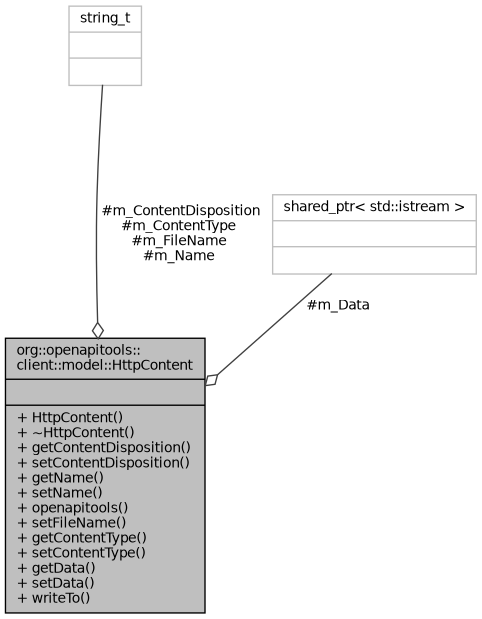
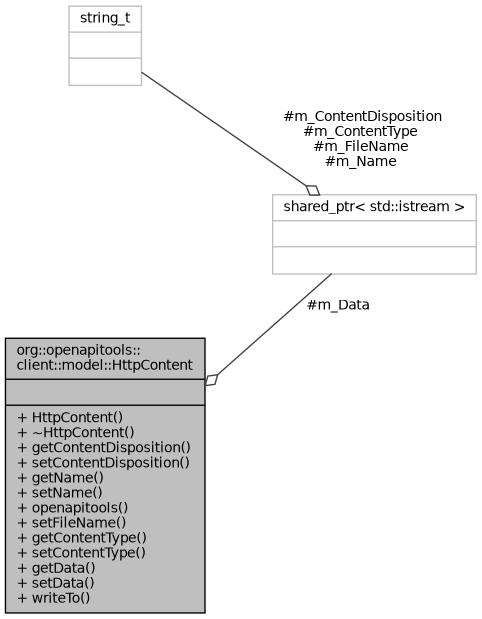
edge "string_t" -> "org::openapitools::": now "string_t" -> "shared_ptr< std::istream >"
